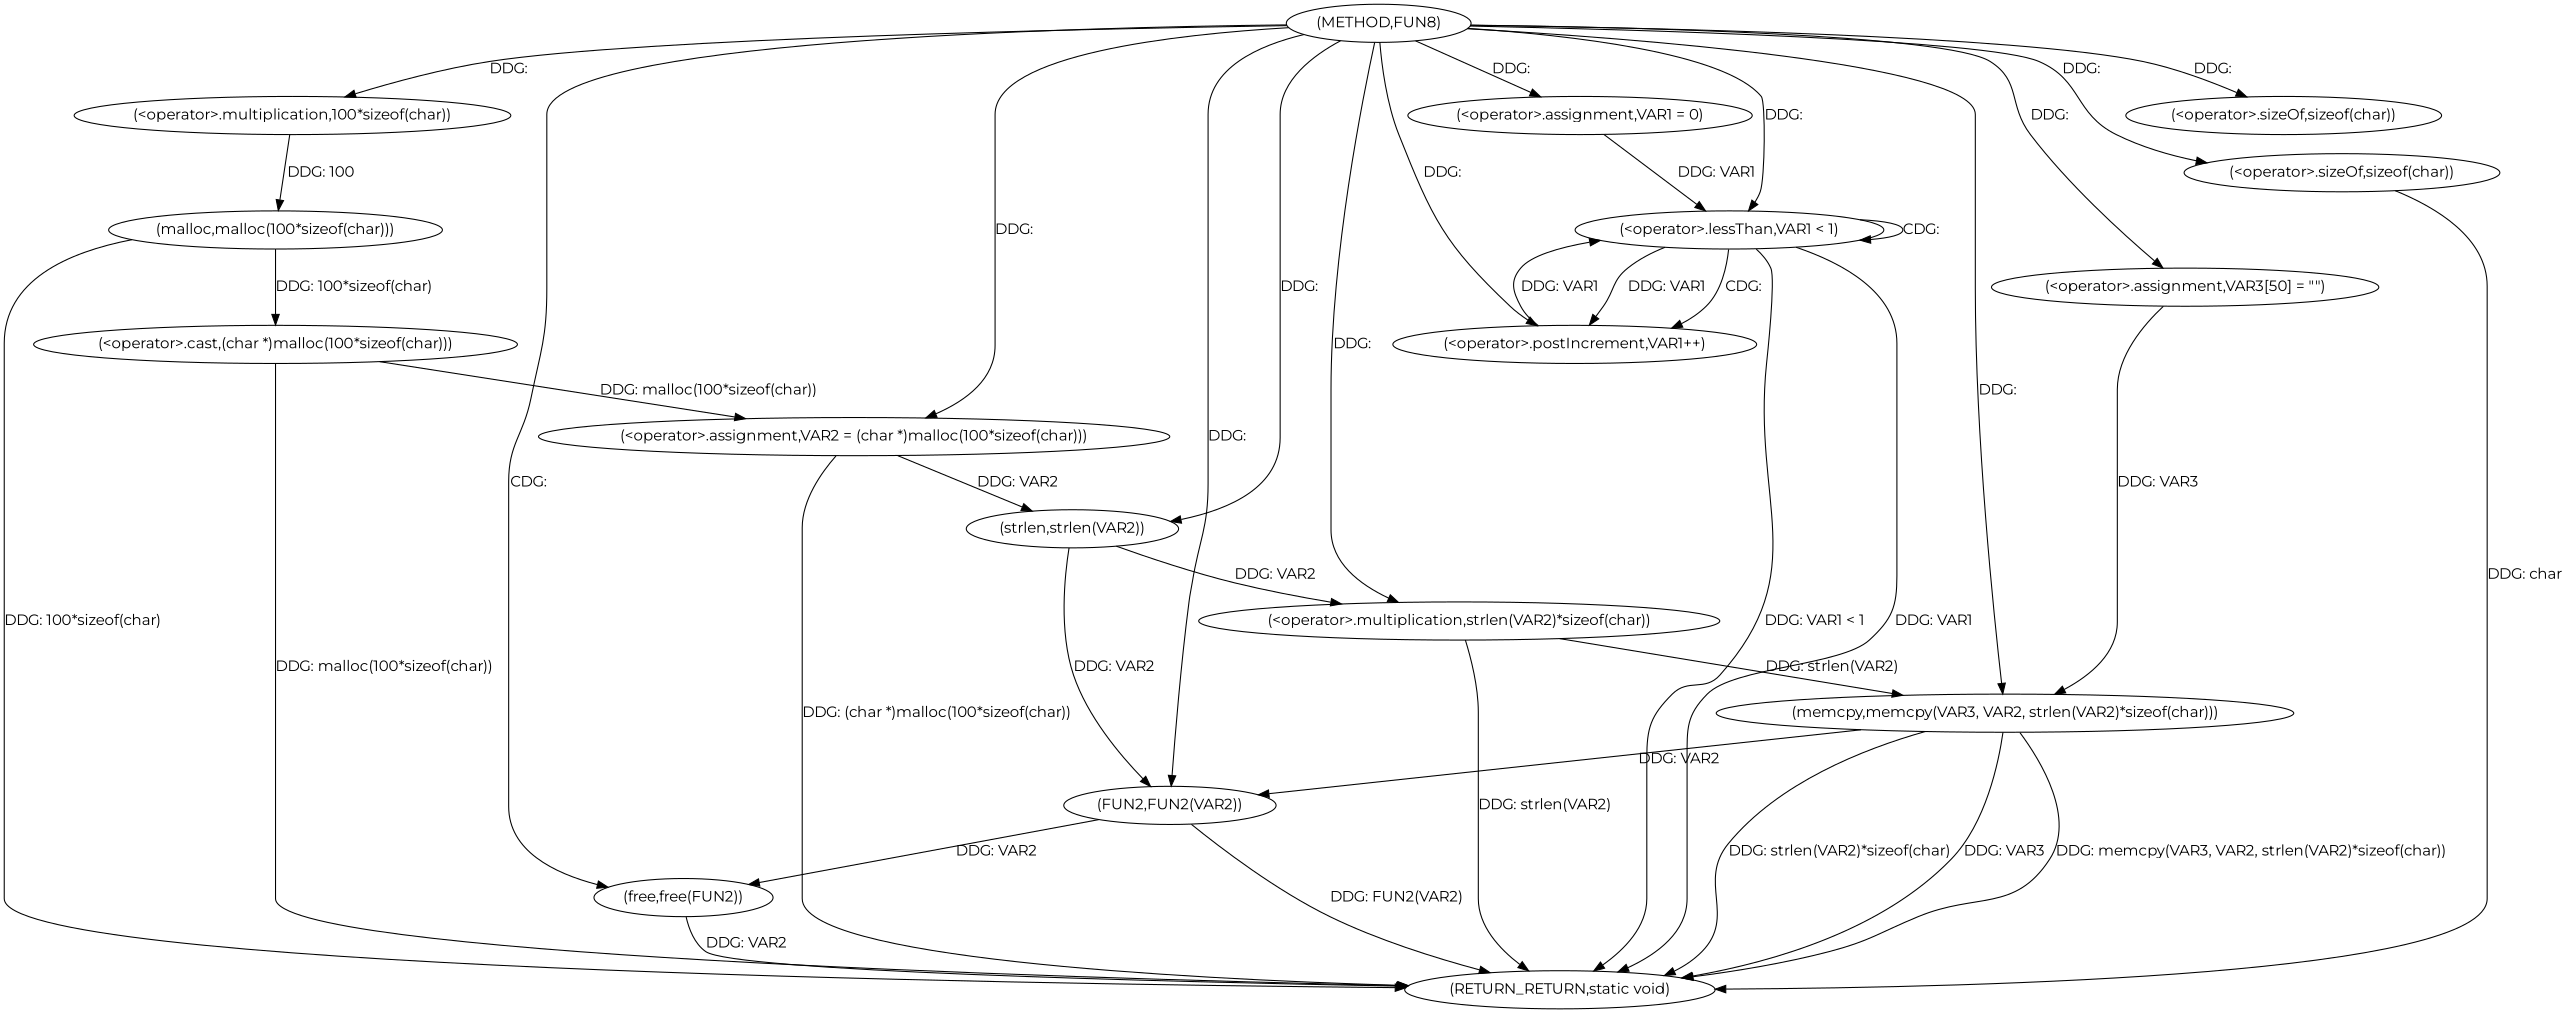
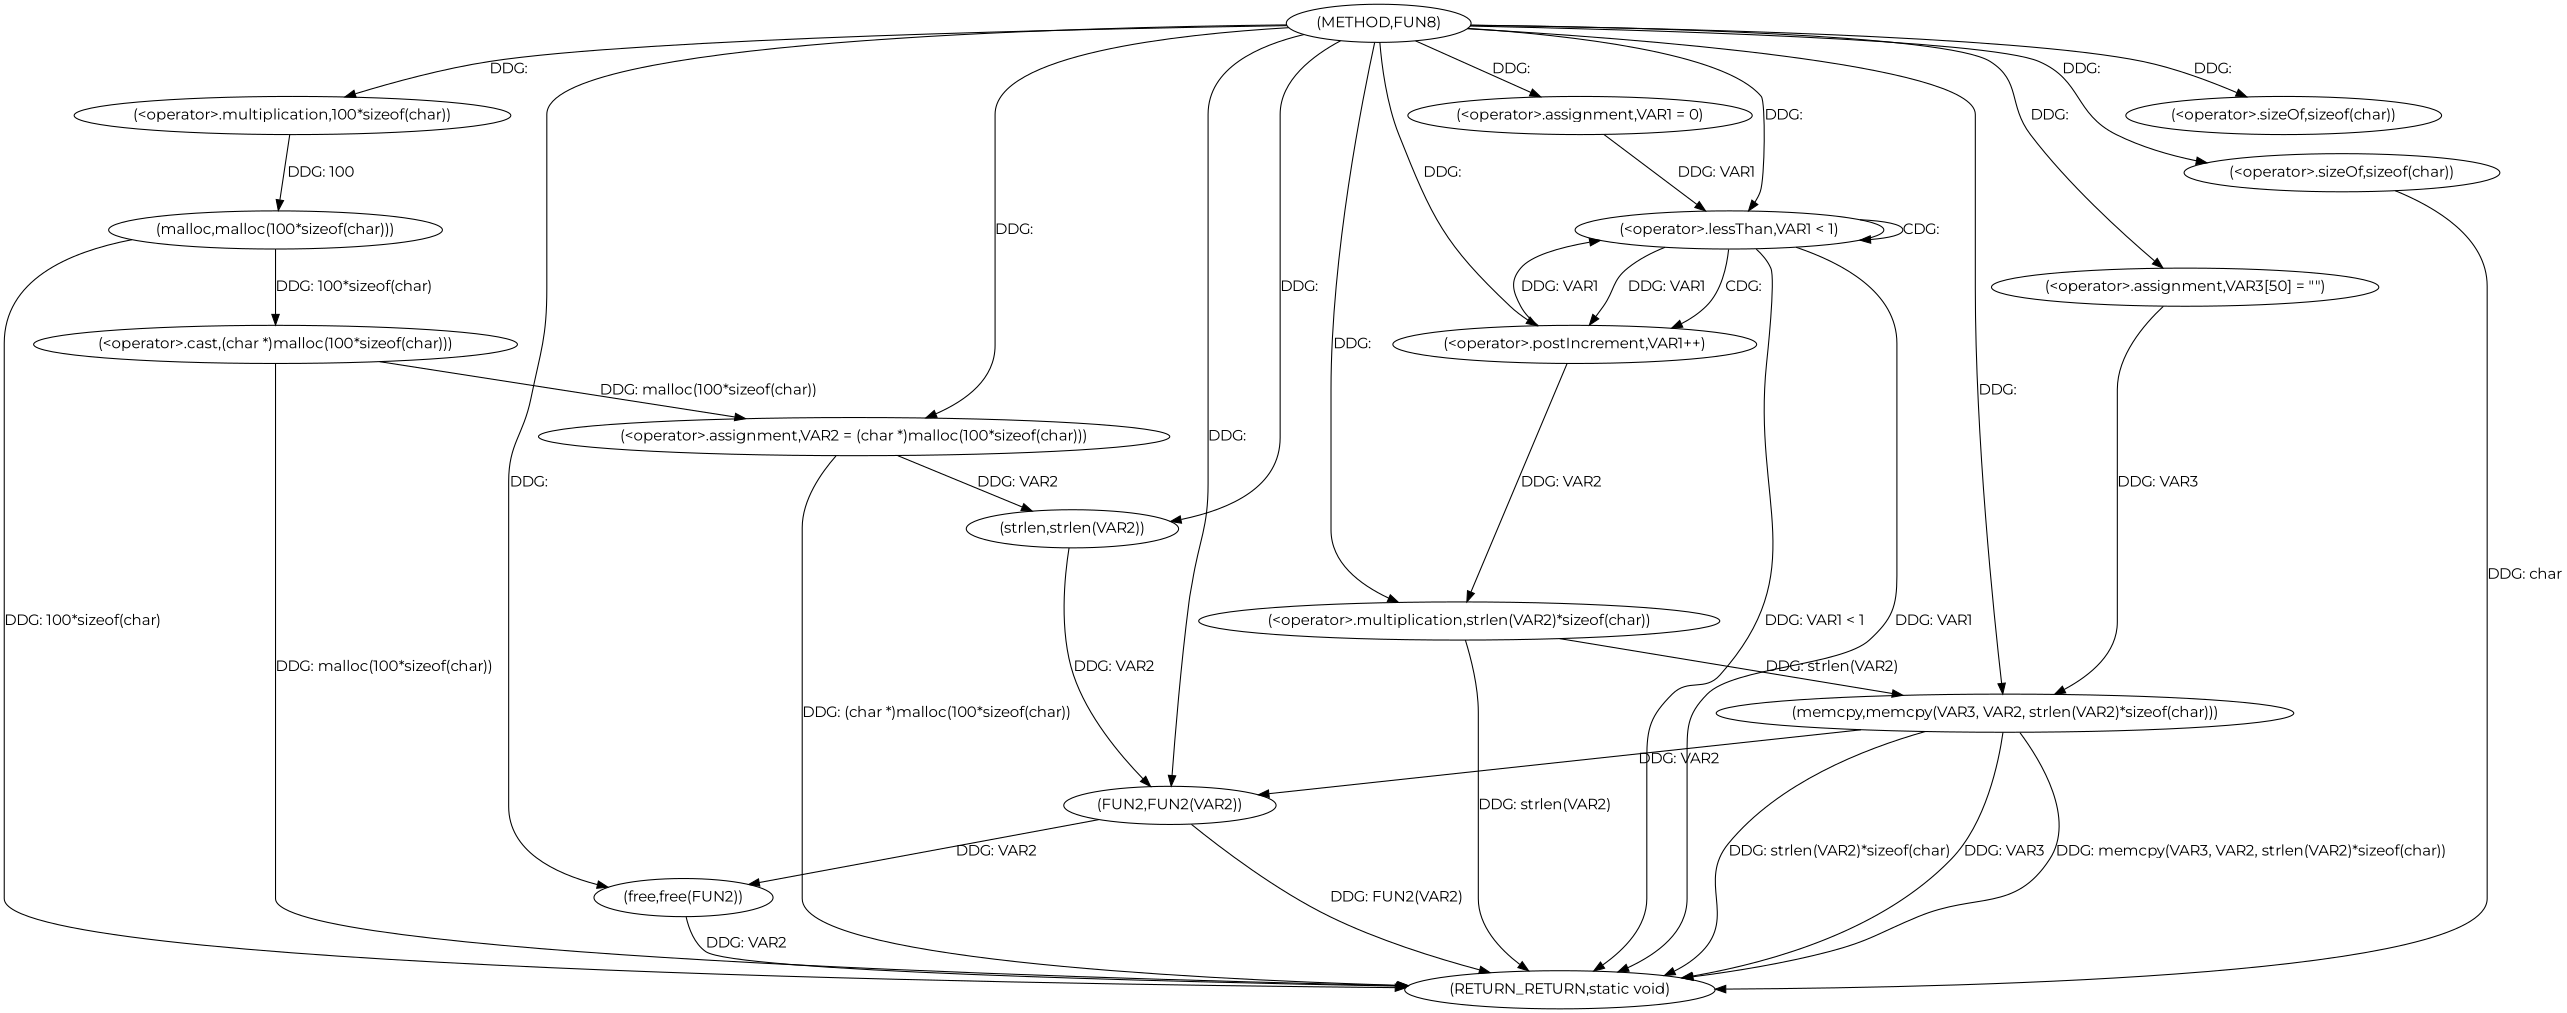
edge "(METHOD,FUN8)" -> "(free,free(FUN2))": label "CDG: " -> "DDG: "
edge "(strlen,strlen(VAR2))" -> "(<operator>.multiplication,strlen(VAR2)*sizeof(char))": now "(<operator>.postIncrement,VAR1++)" -> "(<operator>.multiplication,strlen(VAR2)*sizeof(char))"
